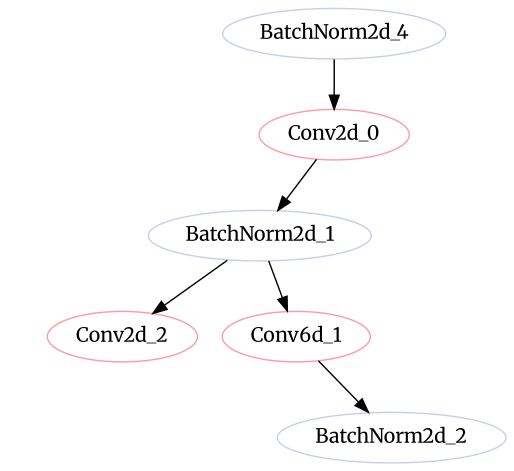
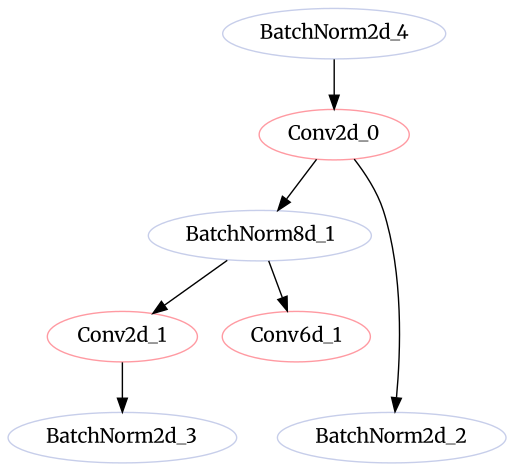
node "BatchNorm2d_1": label "BatchNorm2d_1" -> "BatchNorm8d_1"
node "Conv2d_2": label "Conv2d_2" -> "Conv2d_1"
edge "Conv6d_1" -> "BatchNorm2d_2": now "Conv2d_0" -> "BatchNorm2d_2"
node "BatchNorm2d_3": added
